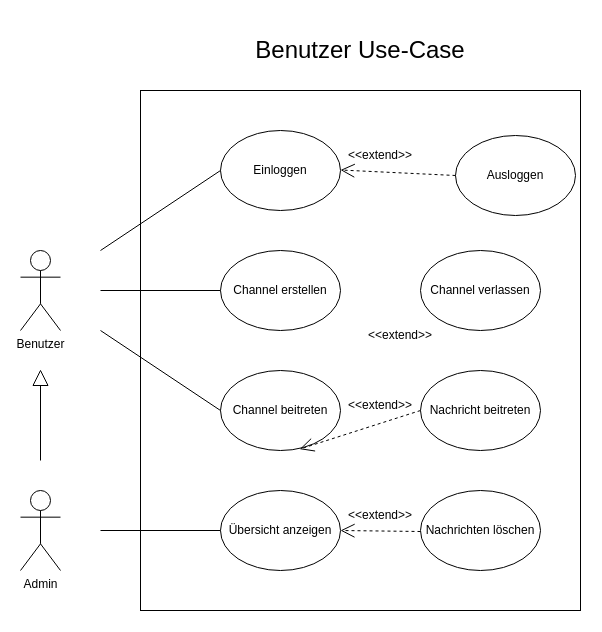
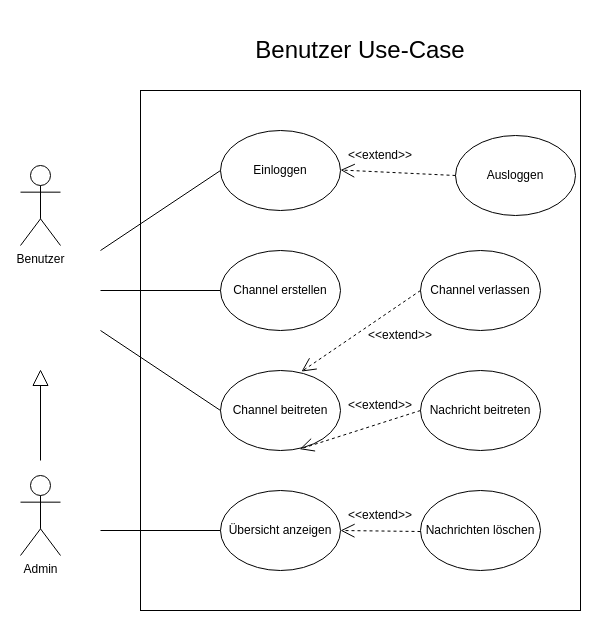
node "Benutzer": moved (41, 291) -> (41, 206)
edge "Channel verlassen" -> "Channel beitreten": added
node "Admin": moved (41, 531) -> (41, 516)
